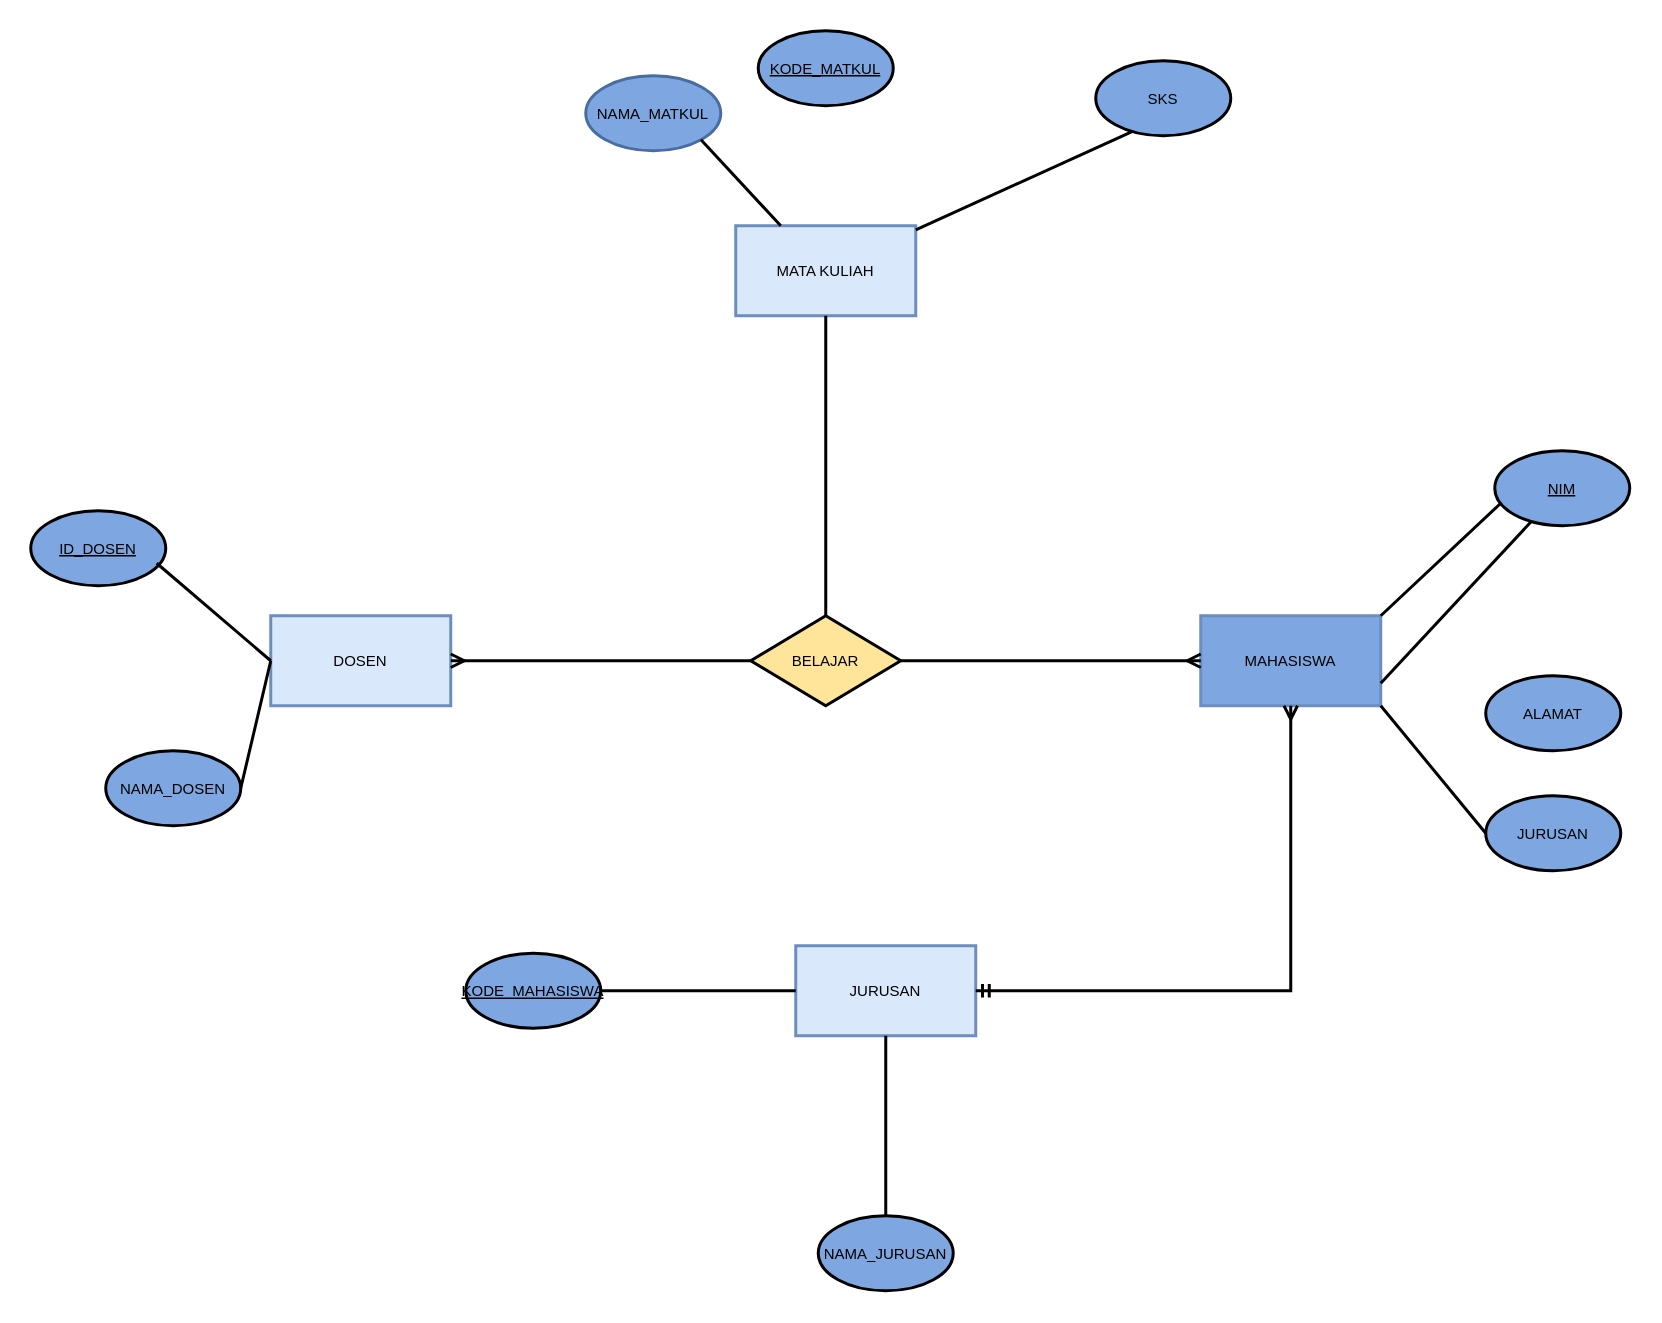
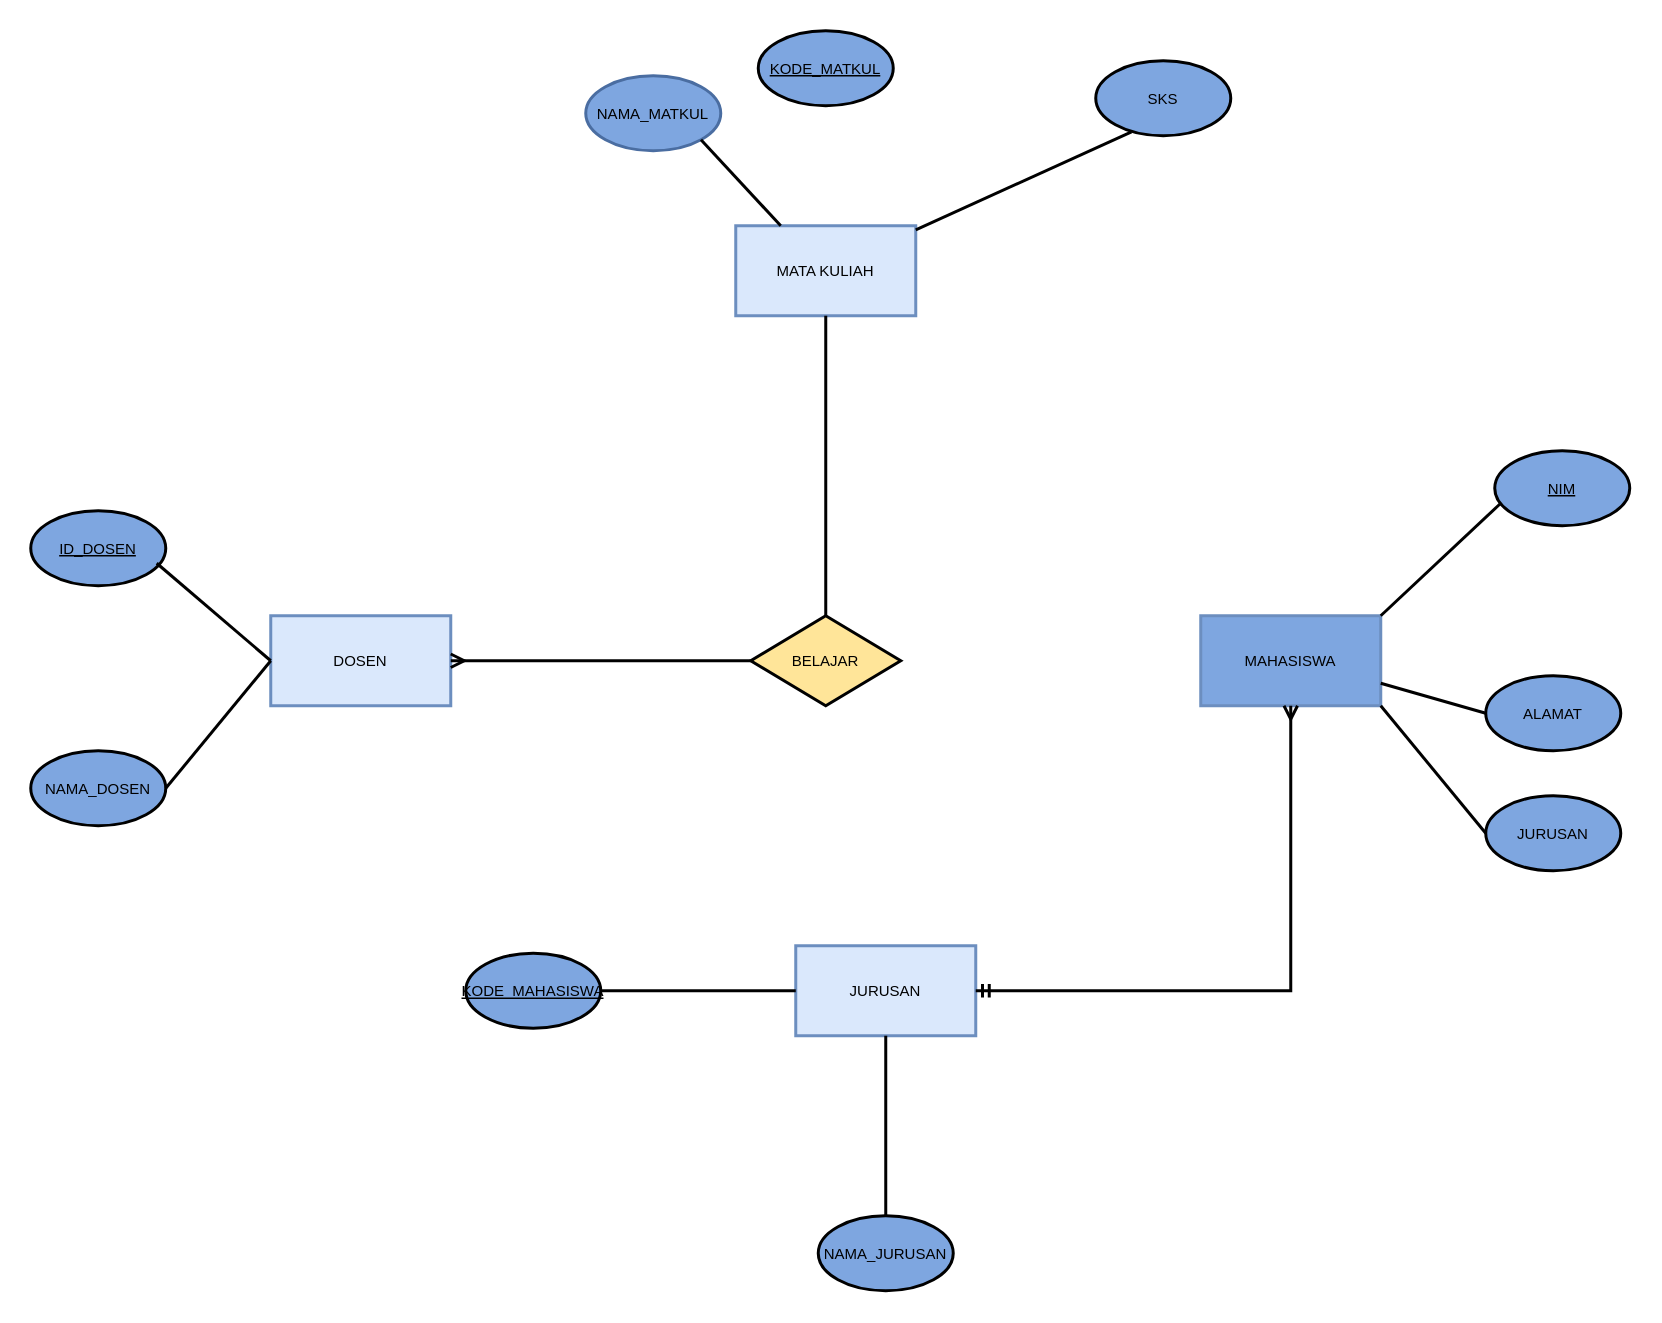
edge "NIM" -- "MAHASISWA": now "ALAMAT" -- "MAHASISWA"
edge "BELAJAR" -> "MAHASISWA": removed
node "NAMA_DOSEN": moved (173, 788) -> (98, 788)
